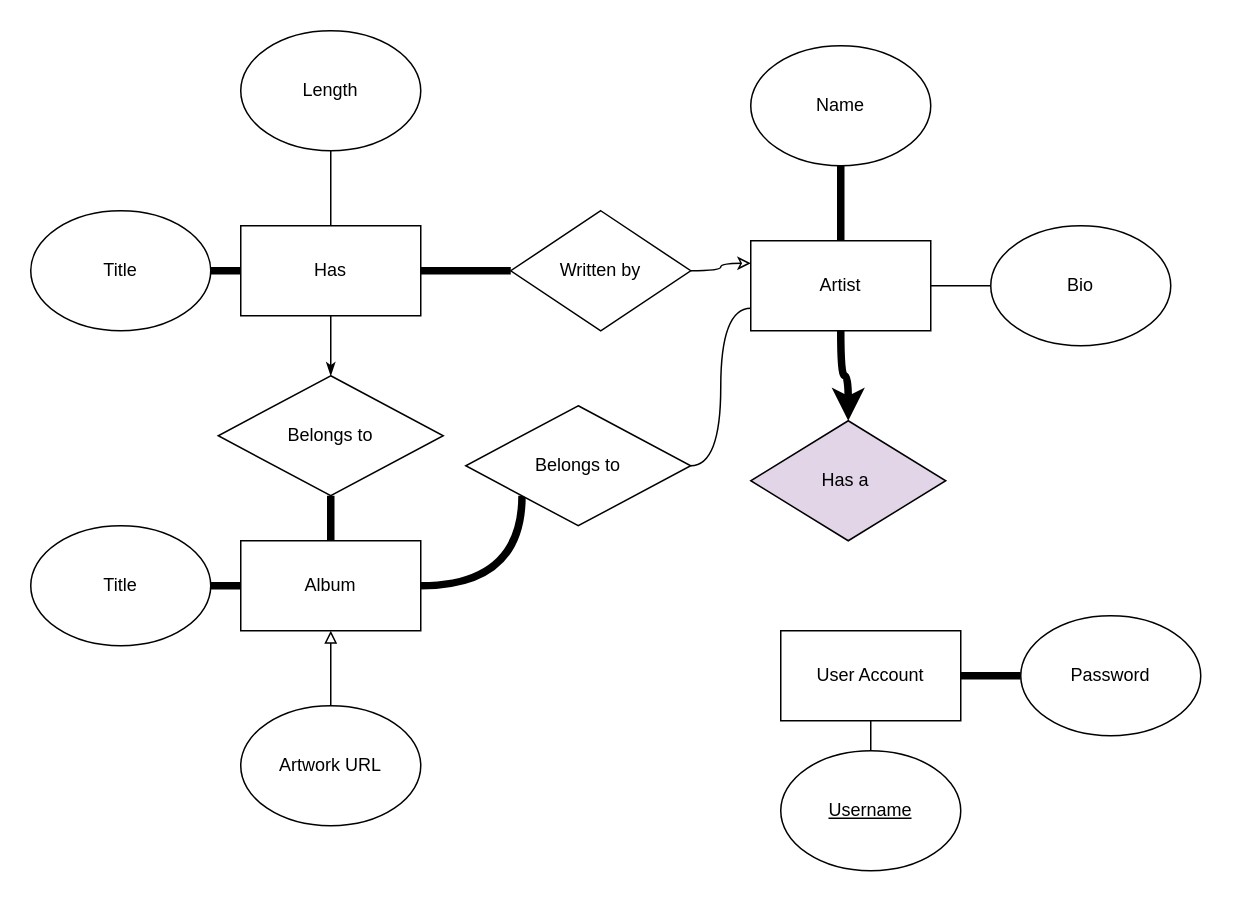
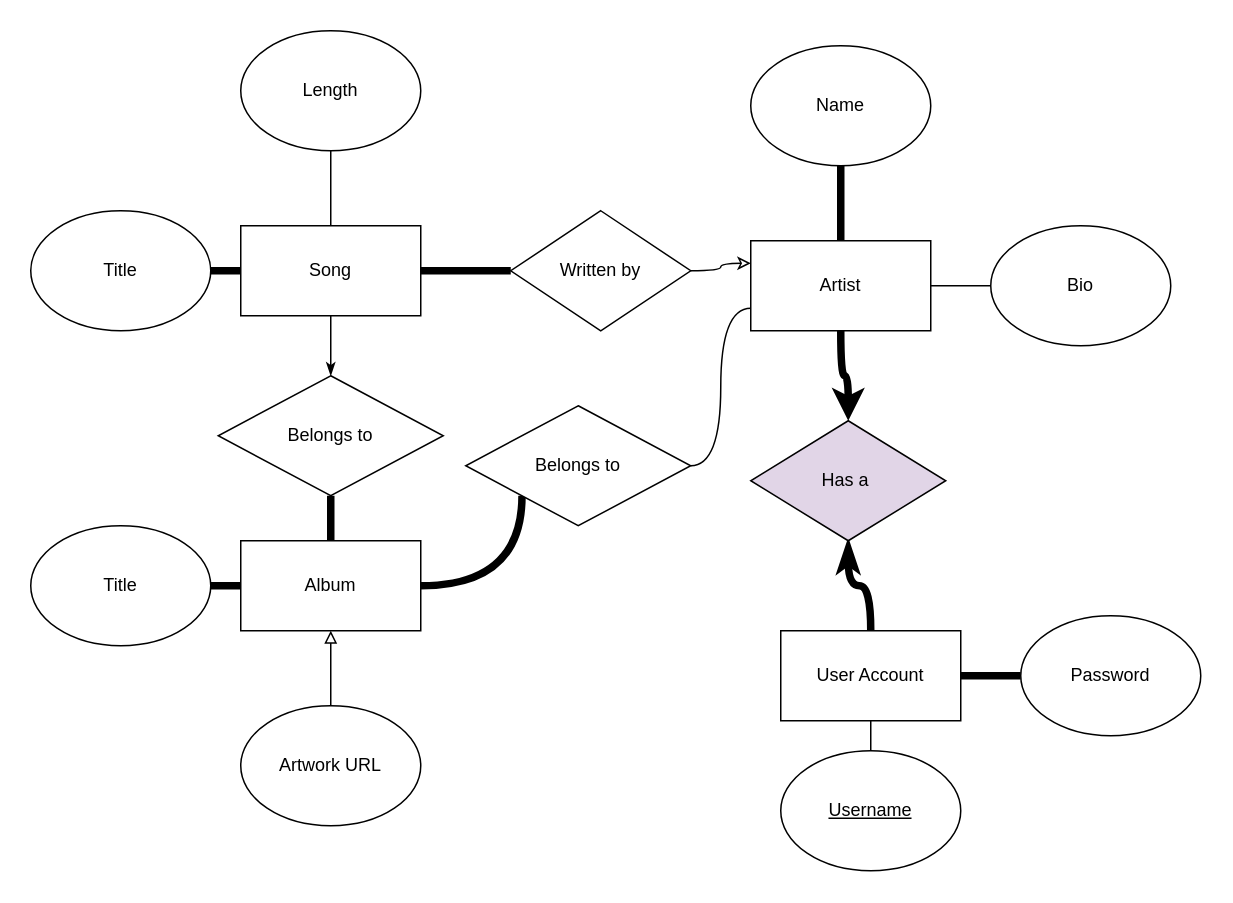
node "Has": label "Has" -> "Song"
edge "User Account" -> "Has a": added
